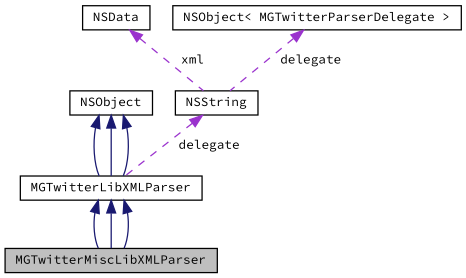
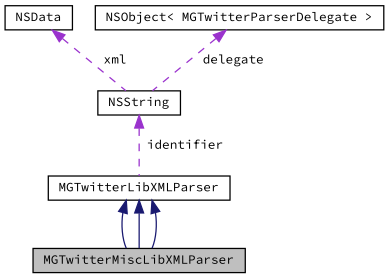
node "NSObject": removed
edge "MGTwitterLibXMLParser" -> "NSString": label " delegate" -> " identifier"
